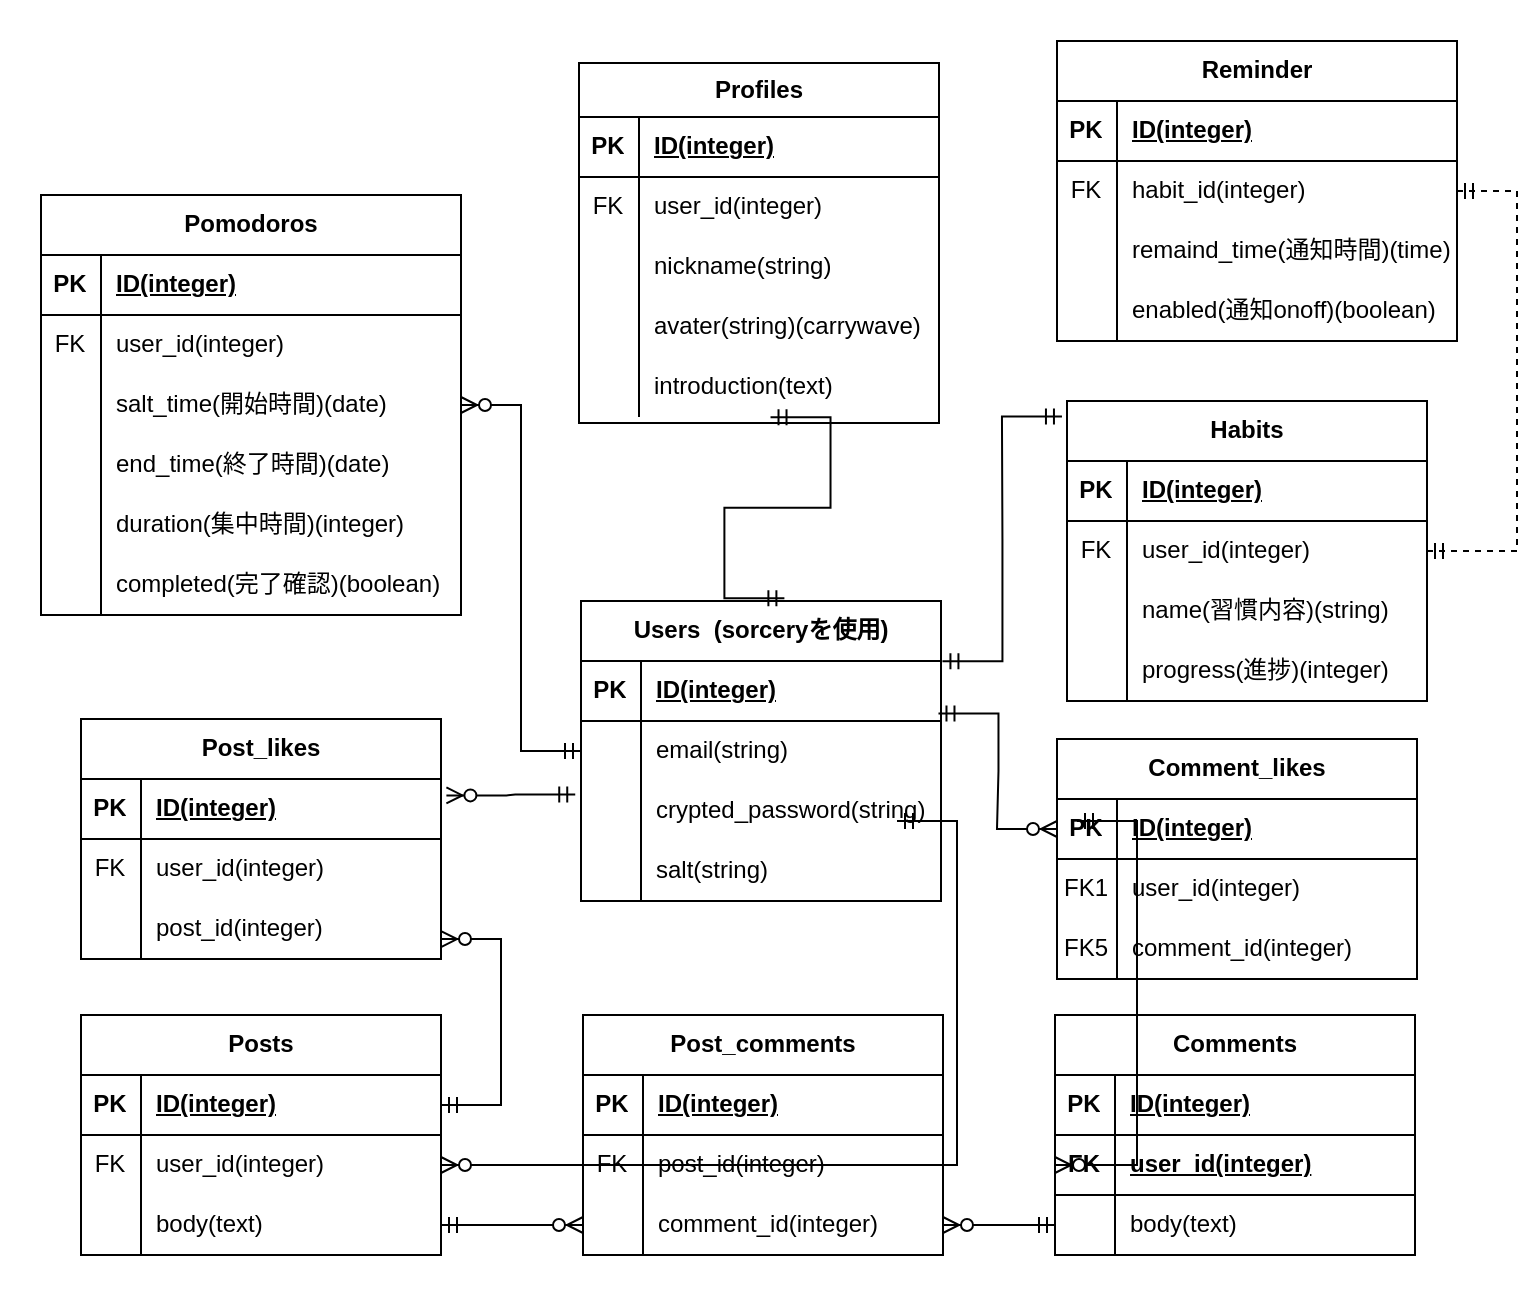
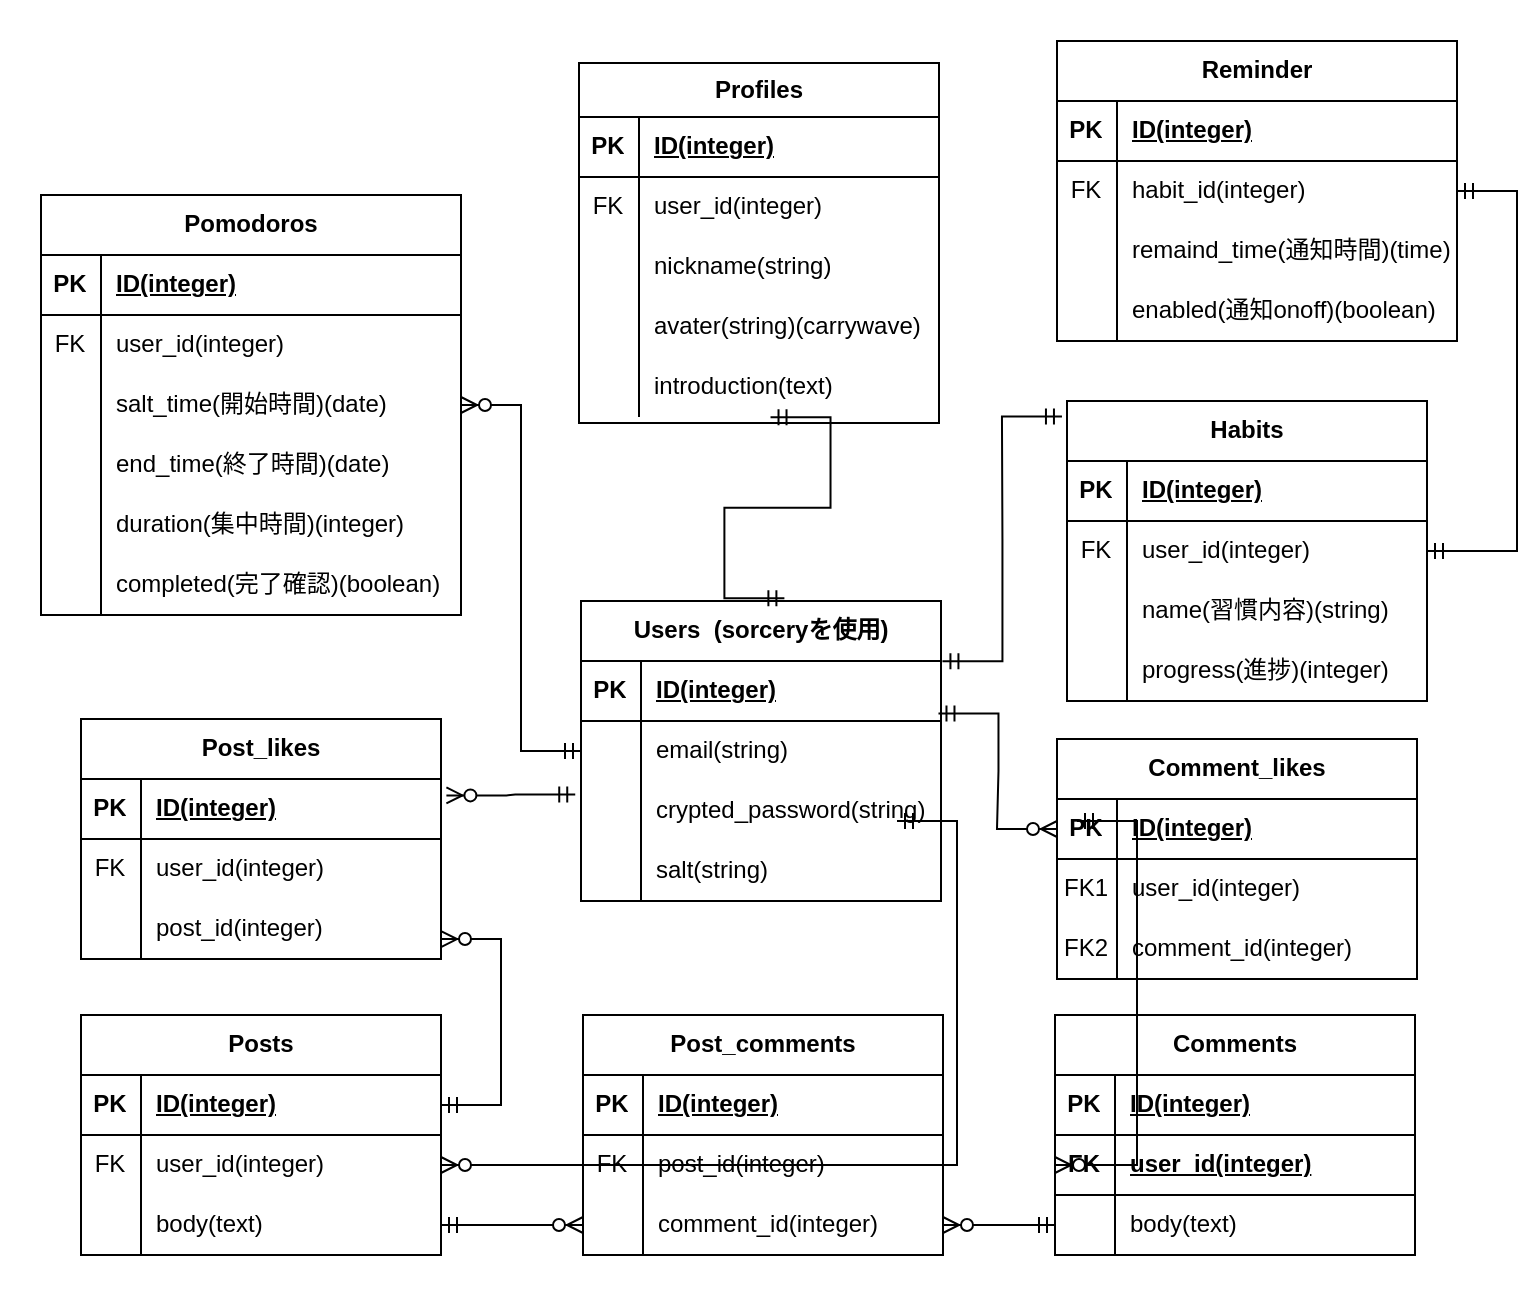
edge "Reminder" -- "Habits": style dashed -> solid
node "FK5": label "FK5" -> "FK2"
